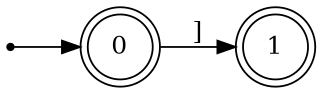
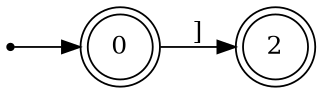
node "1": label "1" -> "2"
